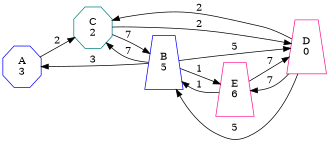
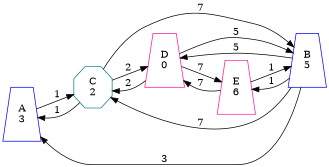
edge "A 3" -> "C 2": label "2" -> "1"
node "A 3": shape octagon -> trapezium
edge "C 2" -> "A 3": added, label "1"
